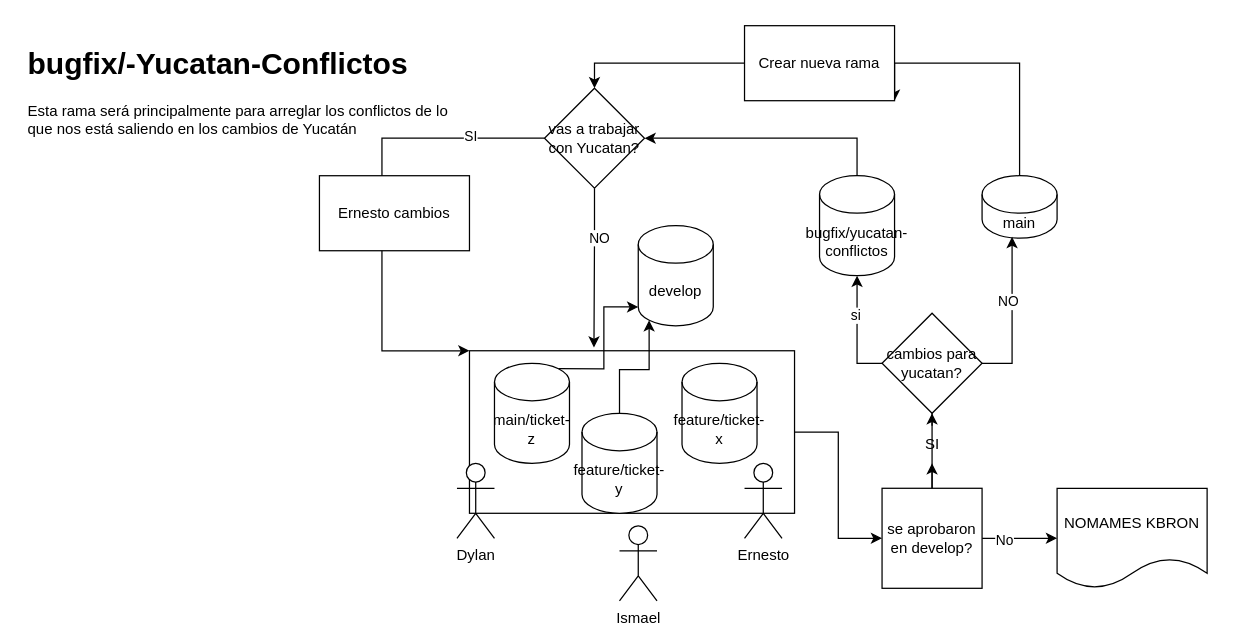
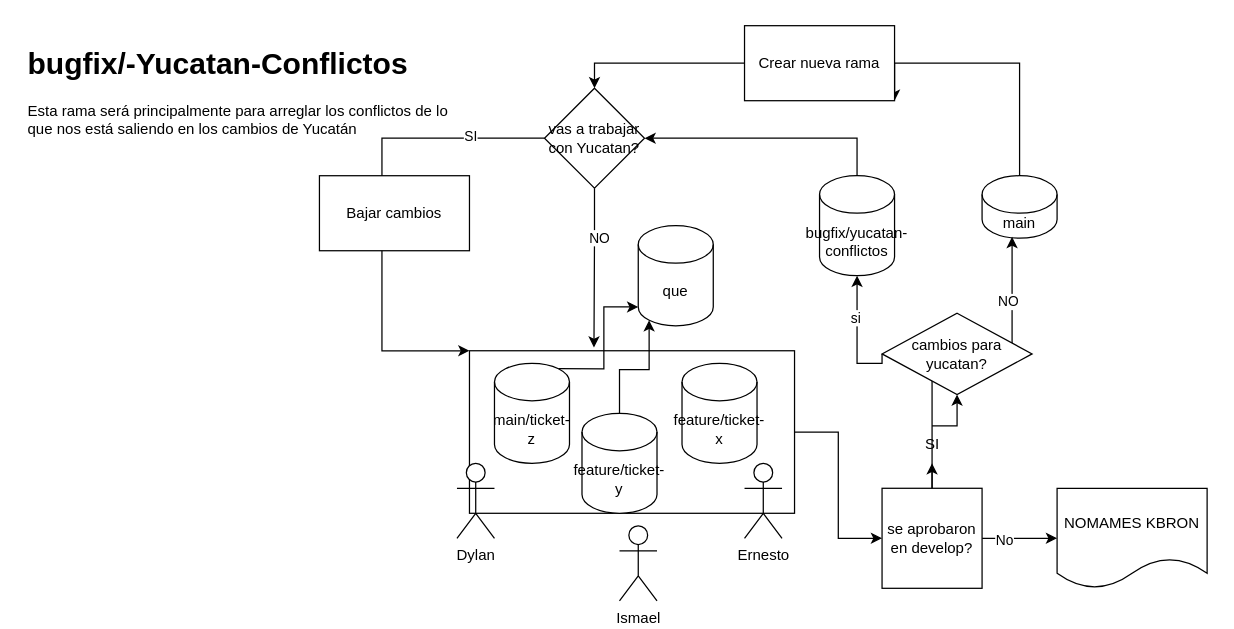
node "Ernesto cambios": label "Ernesto cambios" -> "Bajar cambios"
node "develop": label "develop" -> "que"
node "cambios para yucatan?": size 100x100 -> 150x81
